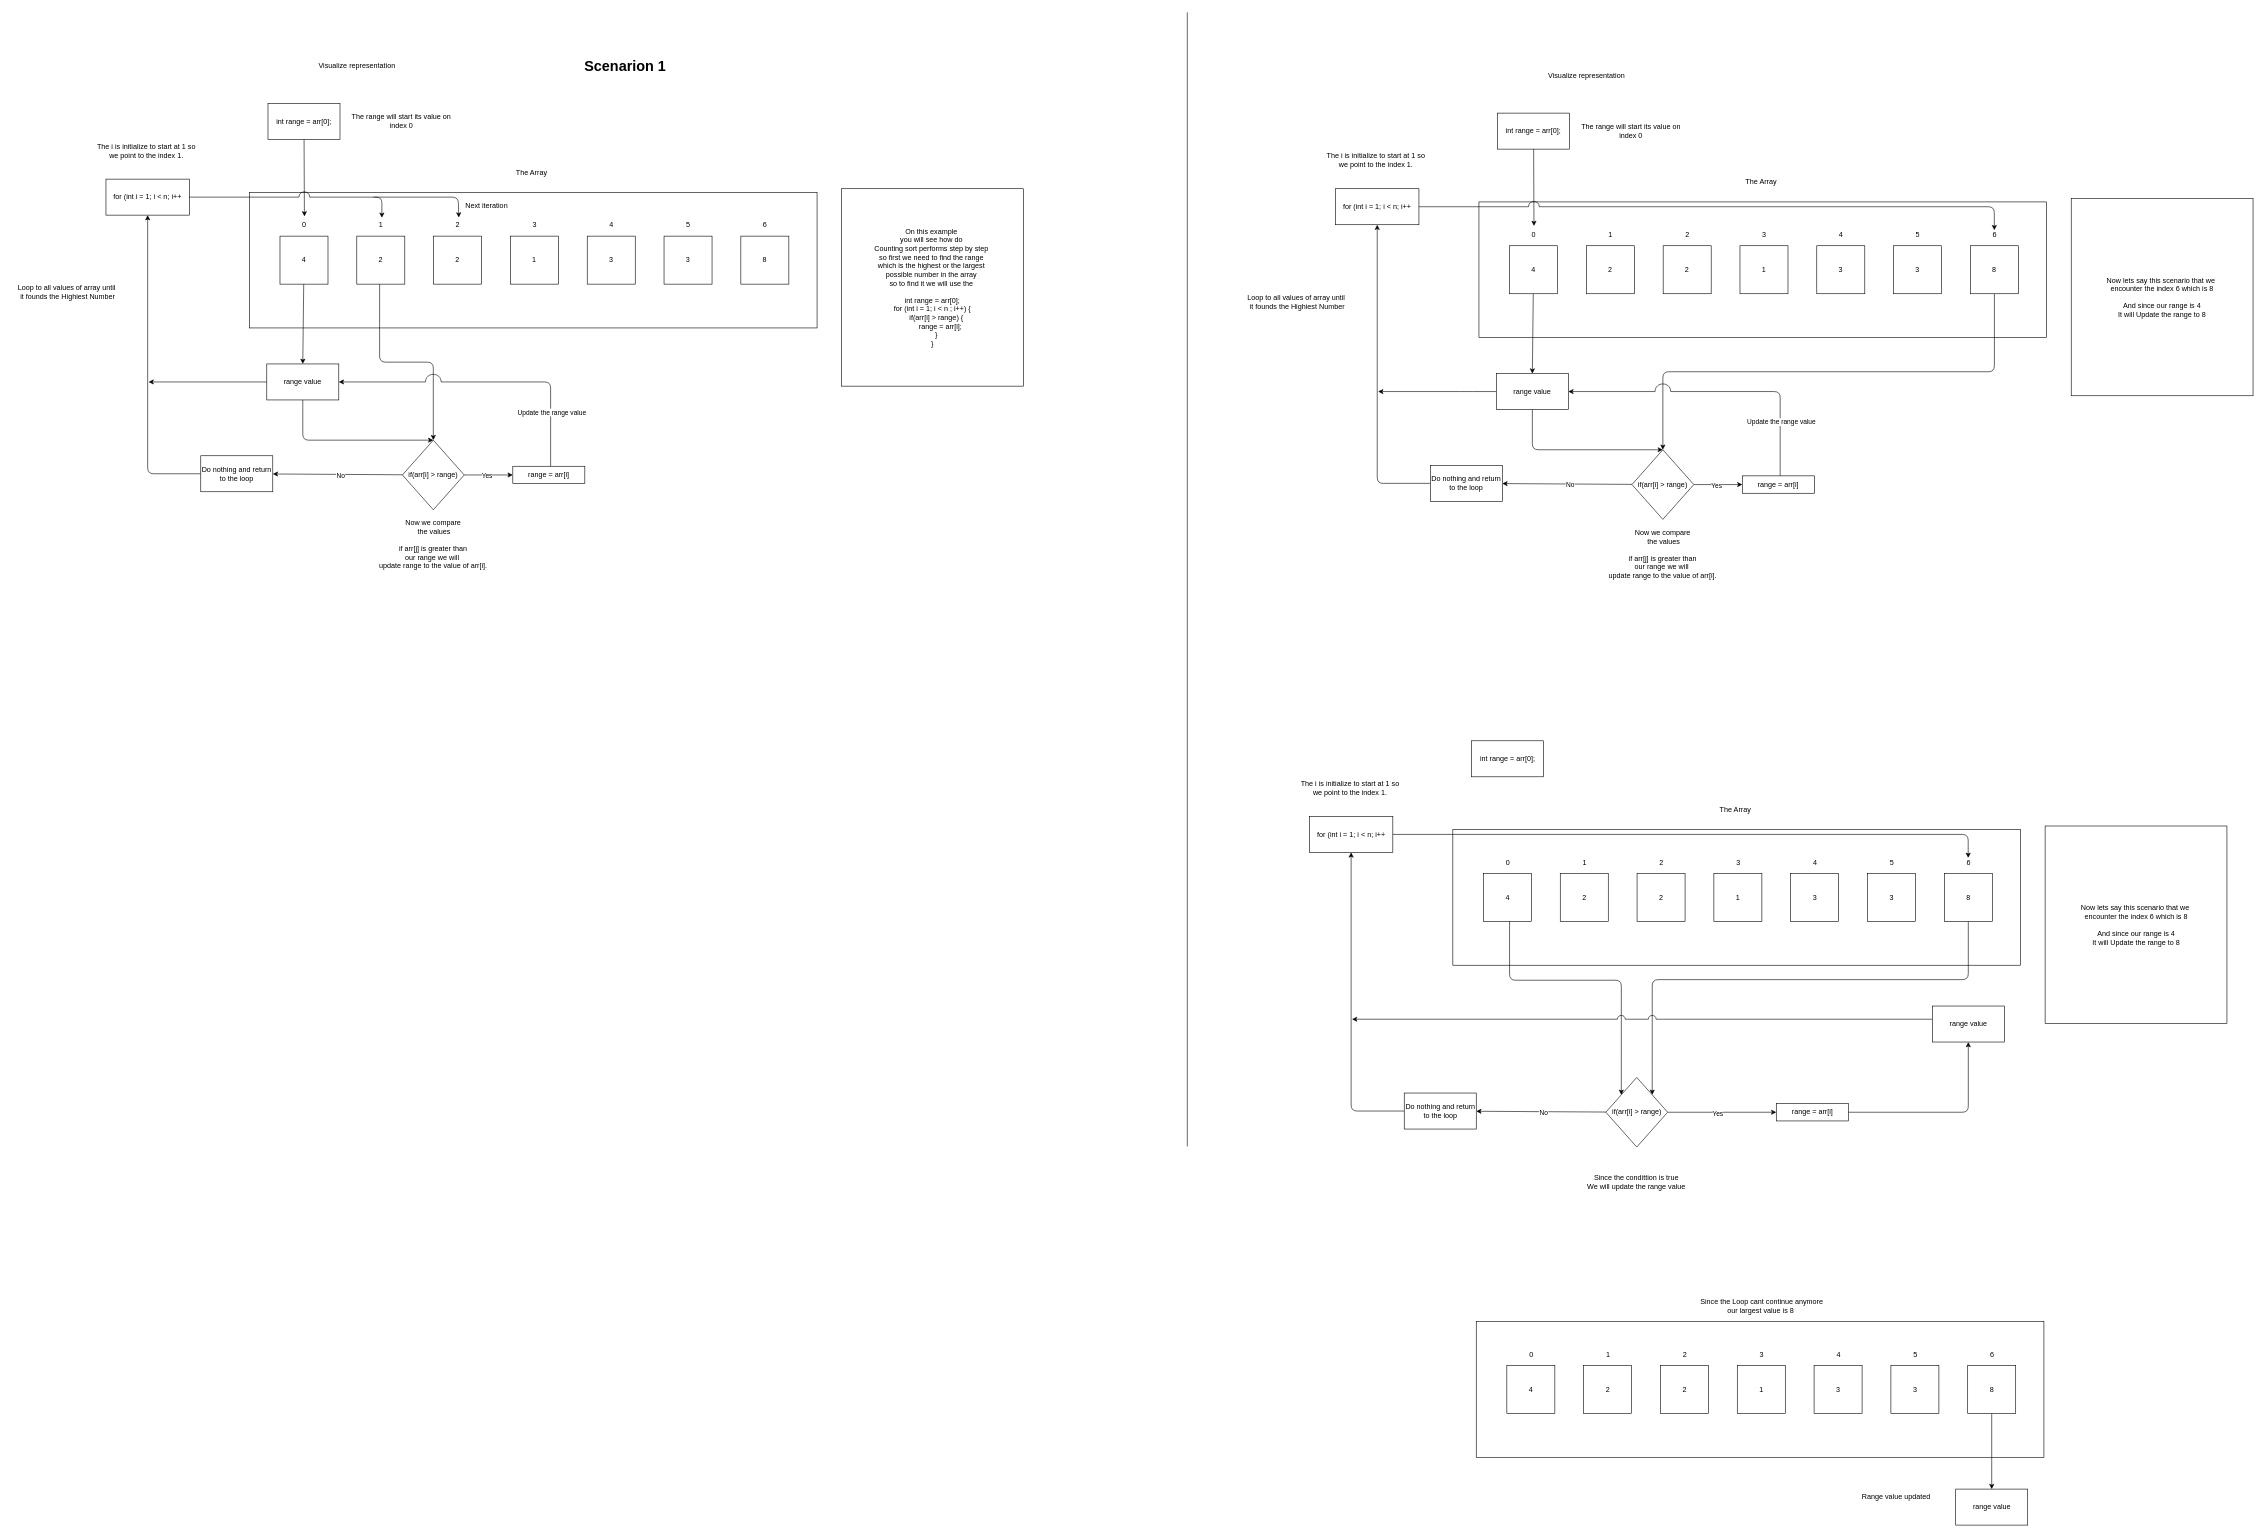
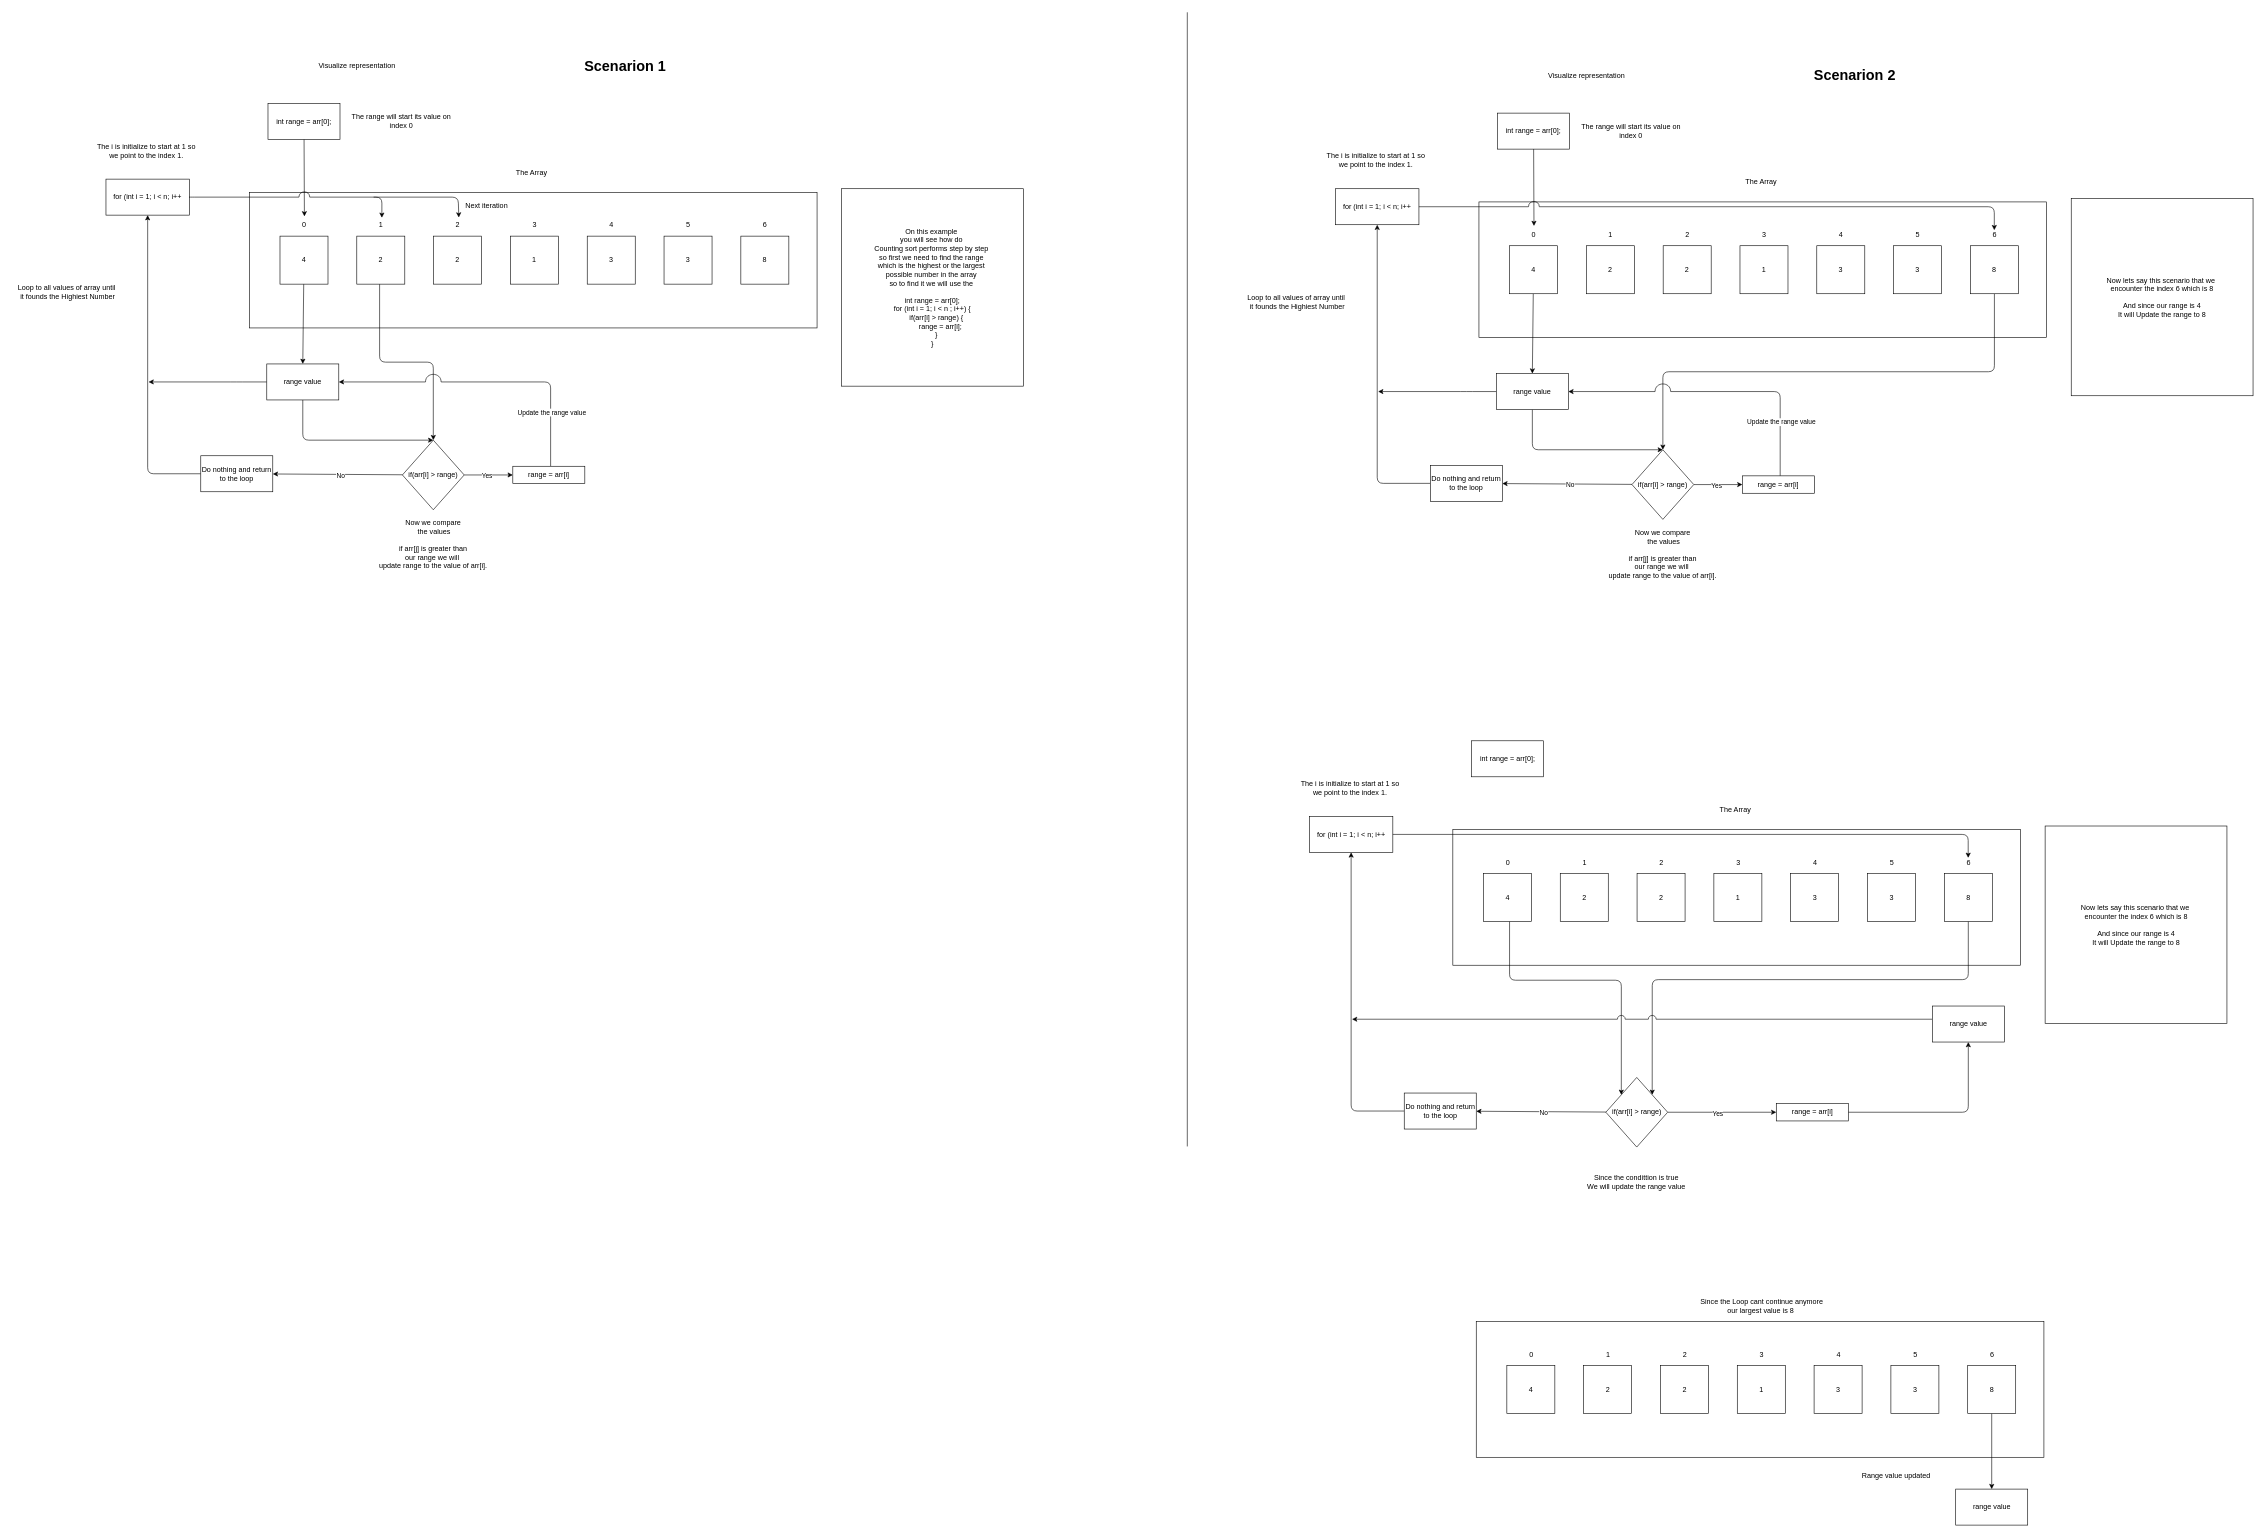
node "Scenarion 2": added
node "Range value updated": moved (1895, 1497) -> (1895, 1476)
